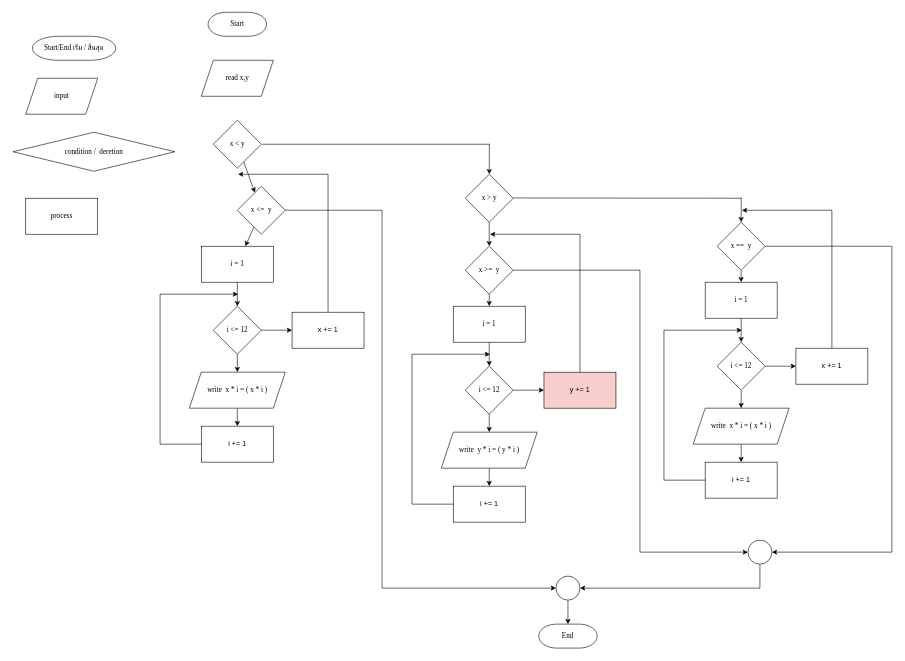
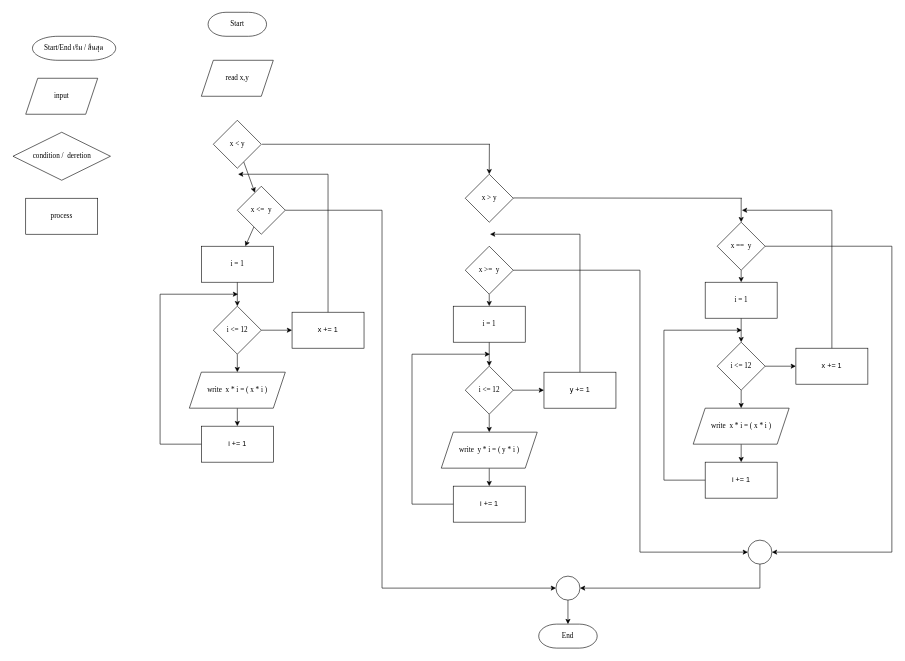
node "condition / deretion": size 162x39 -> 98x48
edge "x > y" -> "x >= y": removed
node "y += 1": fillcolor #f8cecc -> #ffffff
